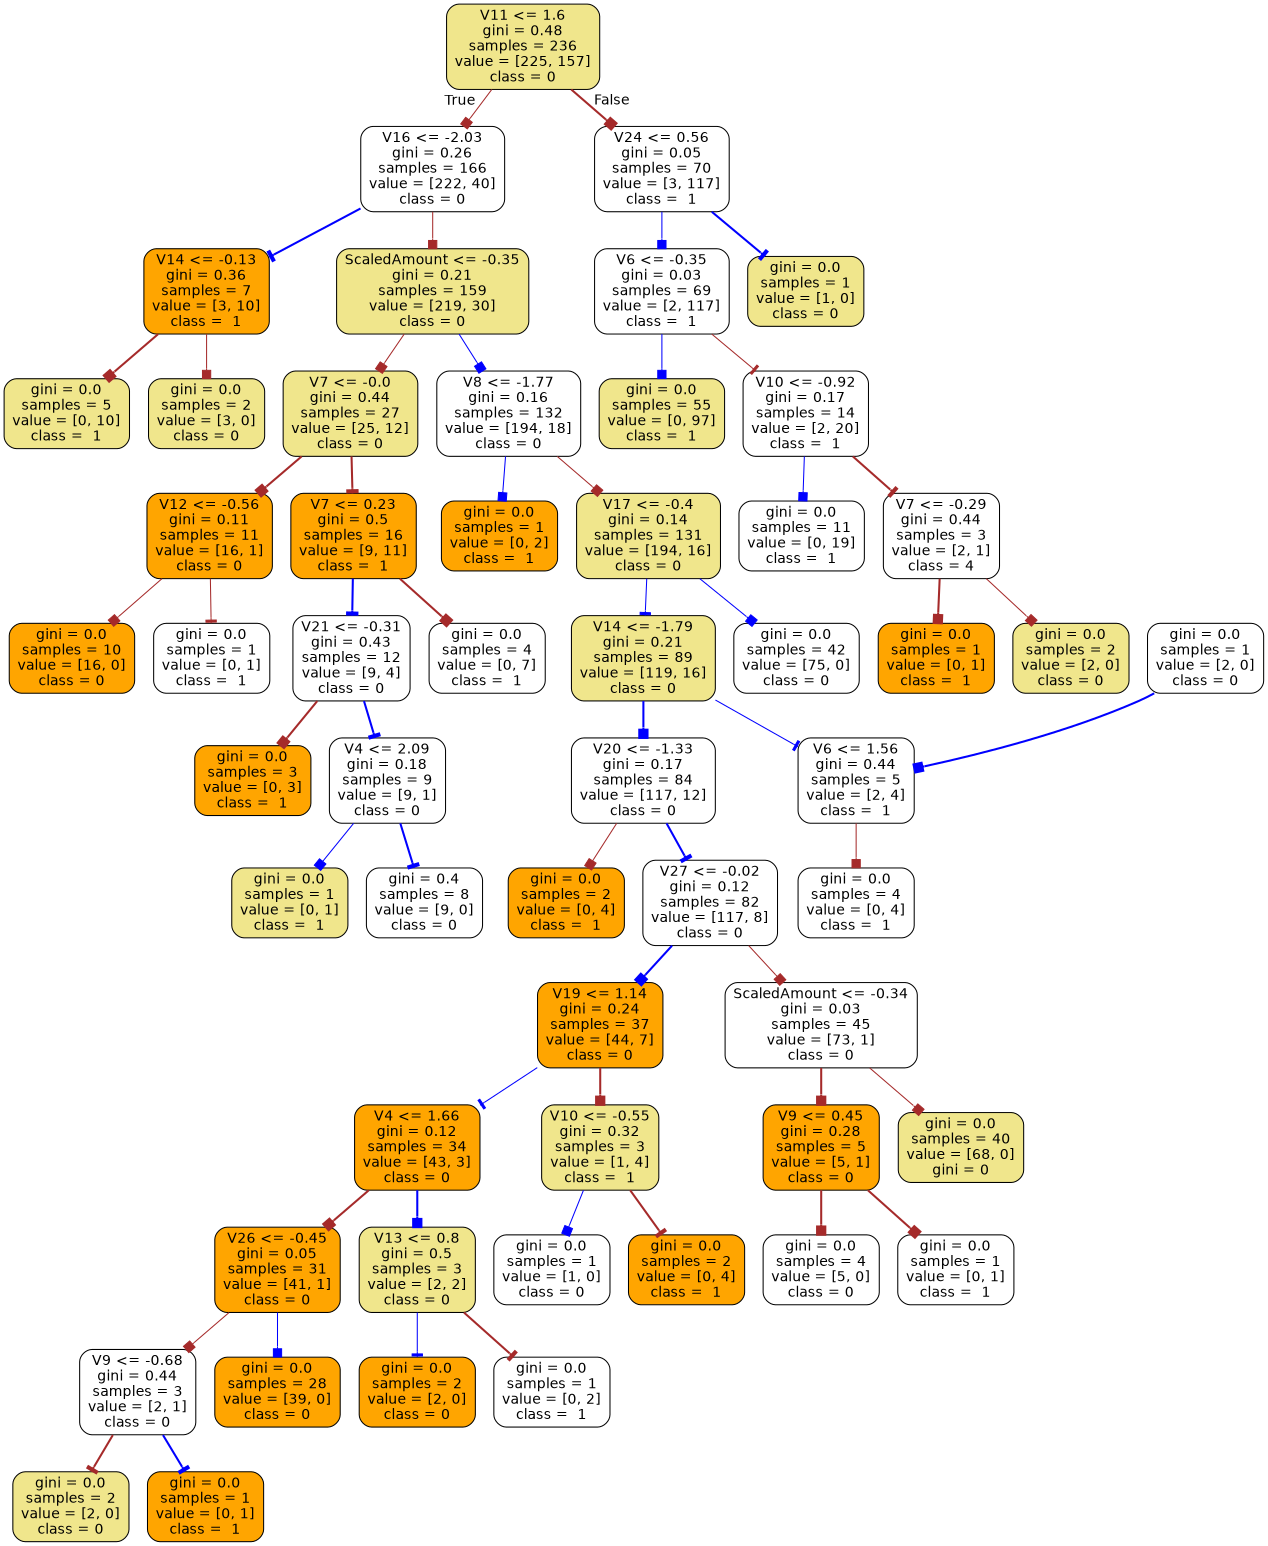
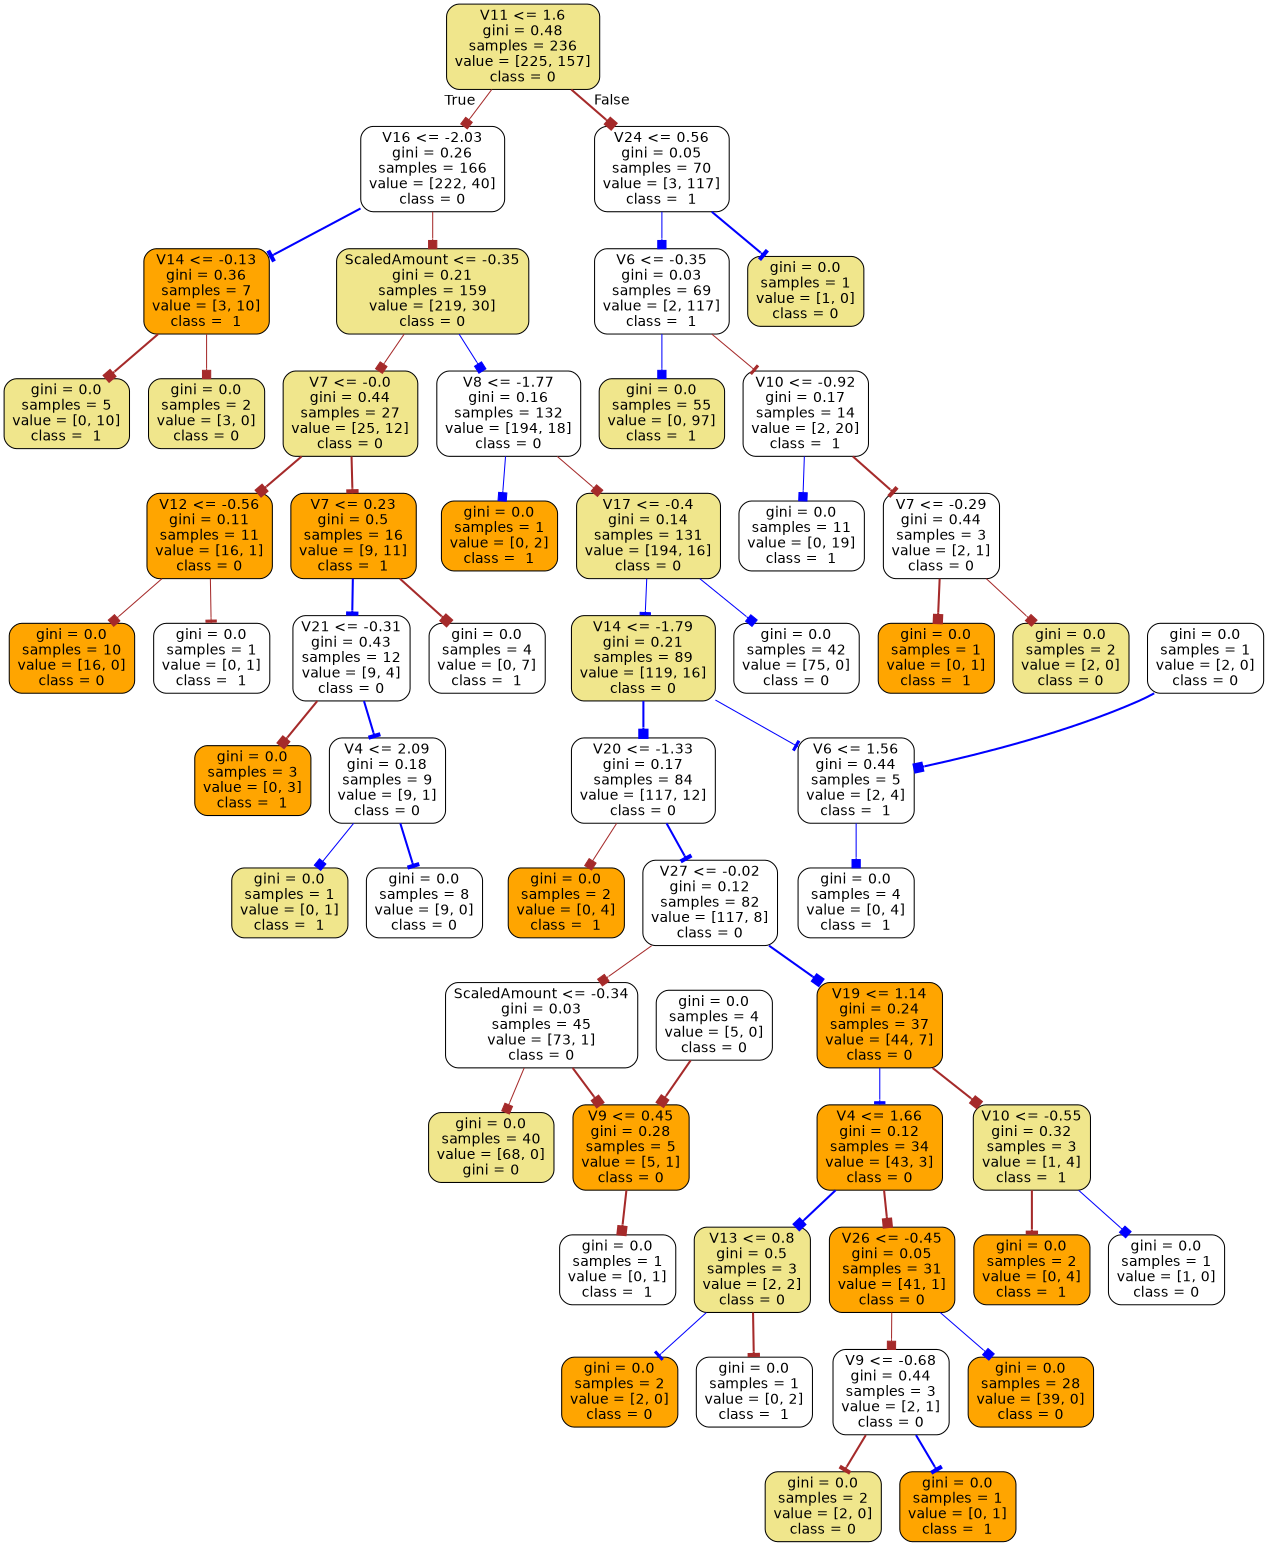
node "V7 <= -0.29 gini = 0.44 samples = 3 value = [2, 1] class = 4": label "V7 <= -0.29 gini = 0.44 samples = 3 value = [2, 1] class = 4" -> "V7 <= -0.29 gini = 0.44 samples = 3 value = [2, 1] class = 0"
edge "V6 <= 1.56 gini = 0.44 samples = 5 value = [2, 4] class =  1" -> "gini = 0.0 samples = 4 value = [0, 4] class =  1": color brown -> blue
node "gini = 0.4 samples = 8 value = [9, 0] class = 0": label "gini = 0.4 samples = 8 value = [9, 0] class = 0" -> "gini = 0.0 samples = 8 value = [9, 0] class = 0"
edge "V9 <= 0.45 gini = 0.28 samples = 5 value = [5, 1] class = 0" -> "gini = 0.0 samples = 4 value = [5, 0] class = 0": reversed
